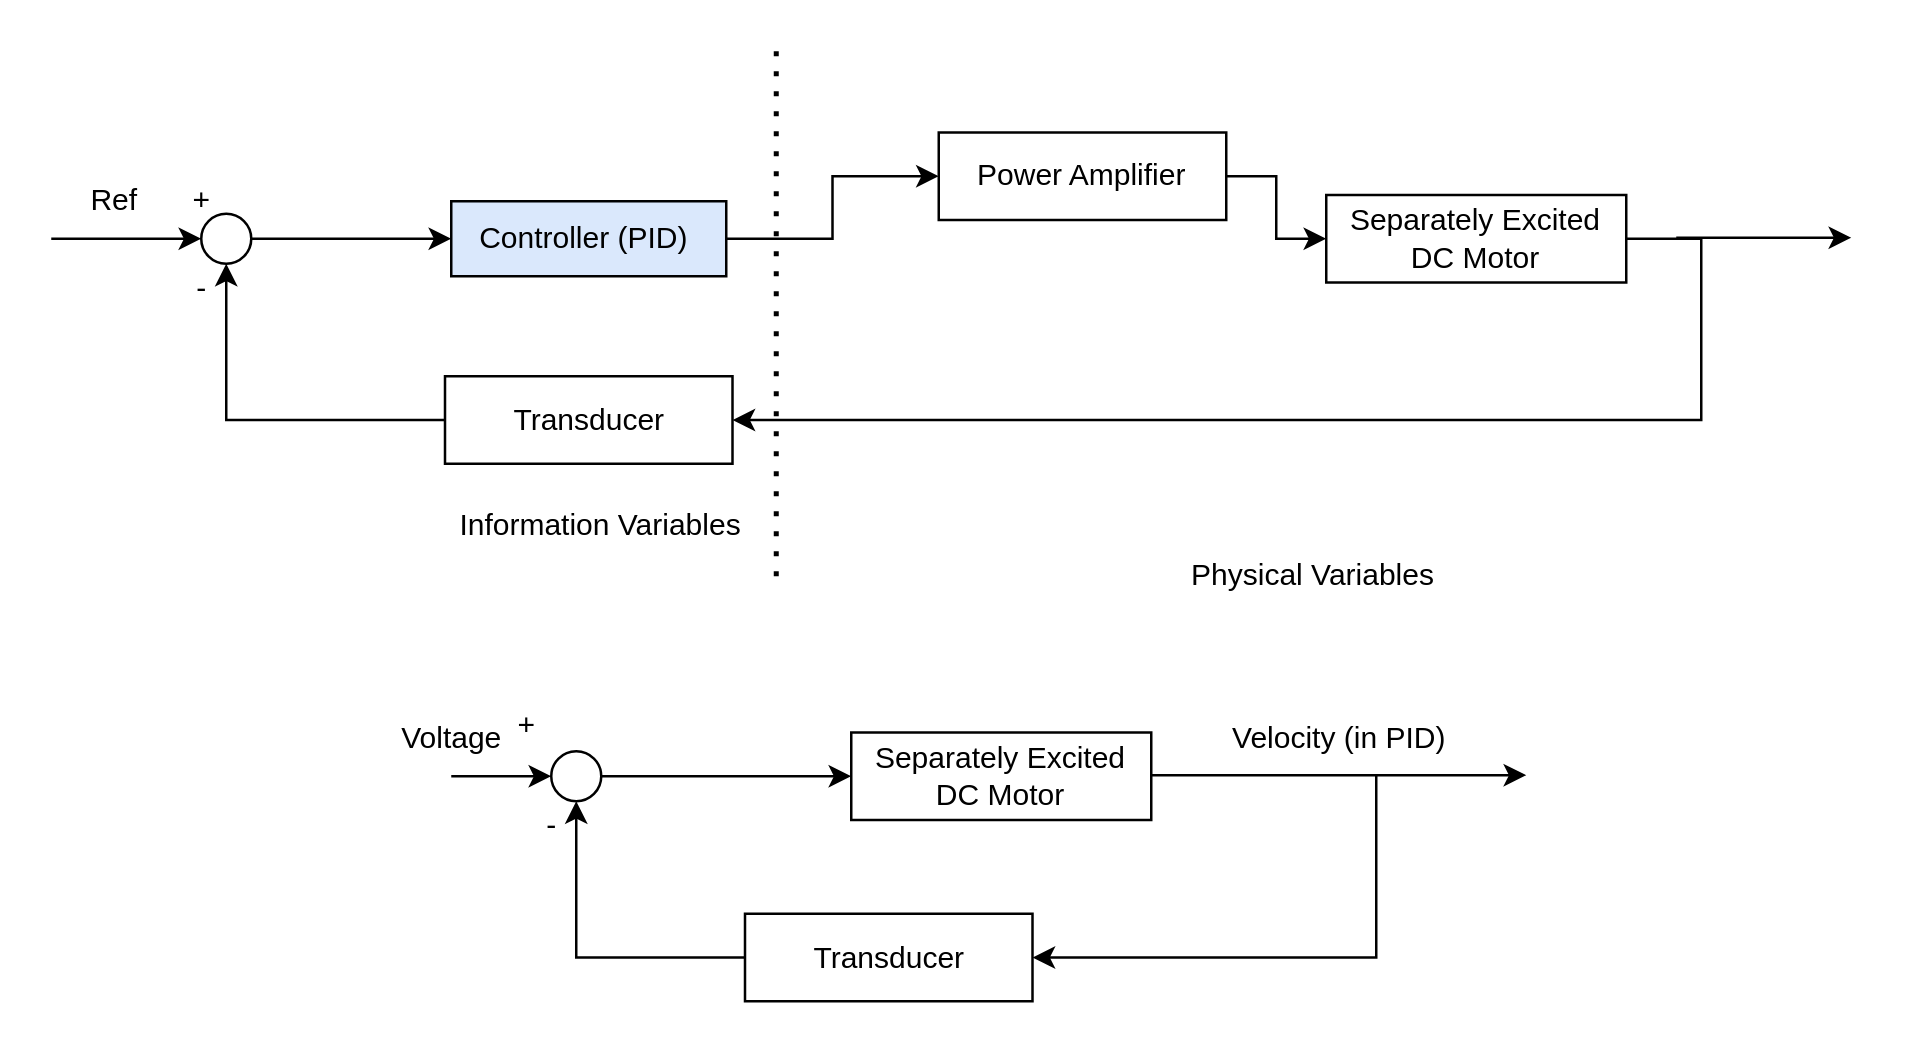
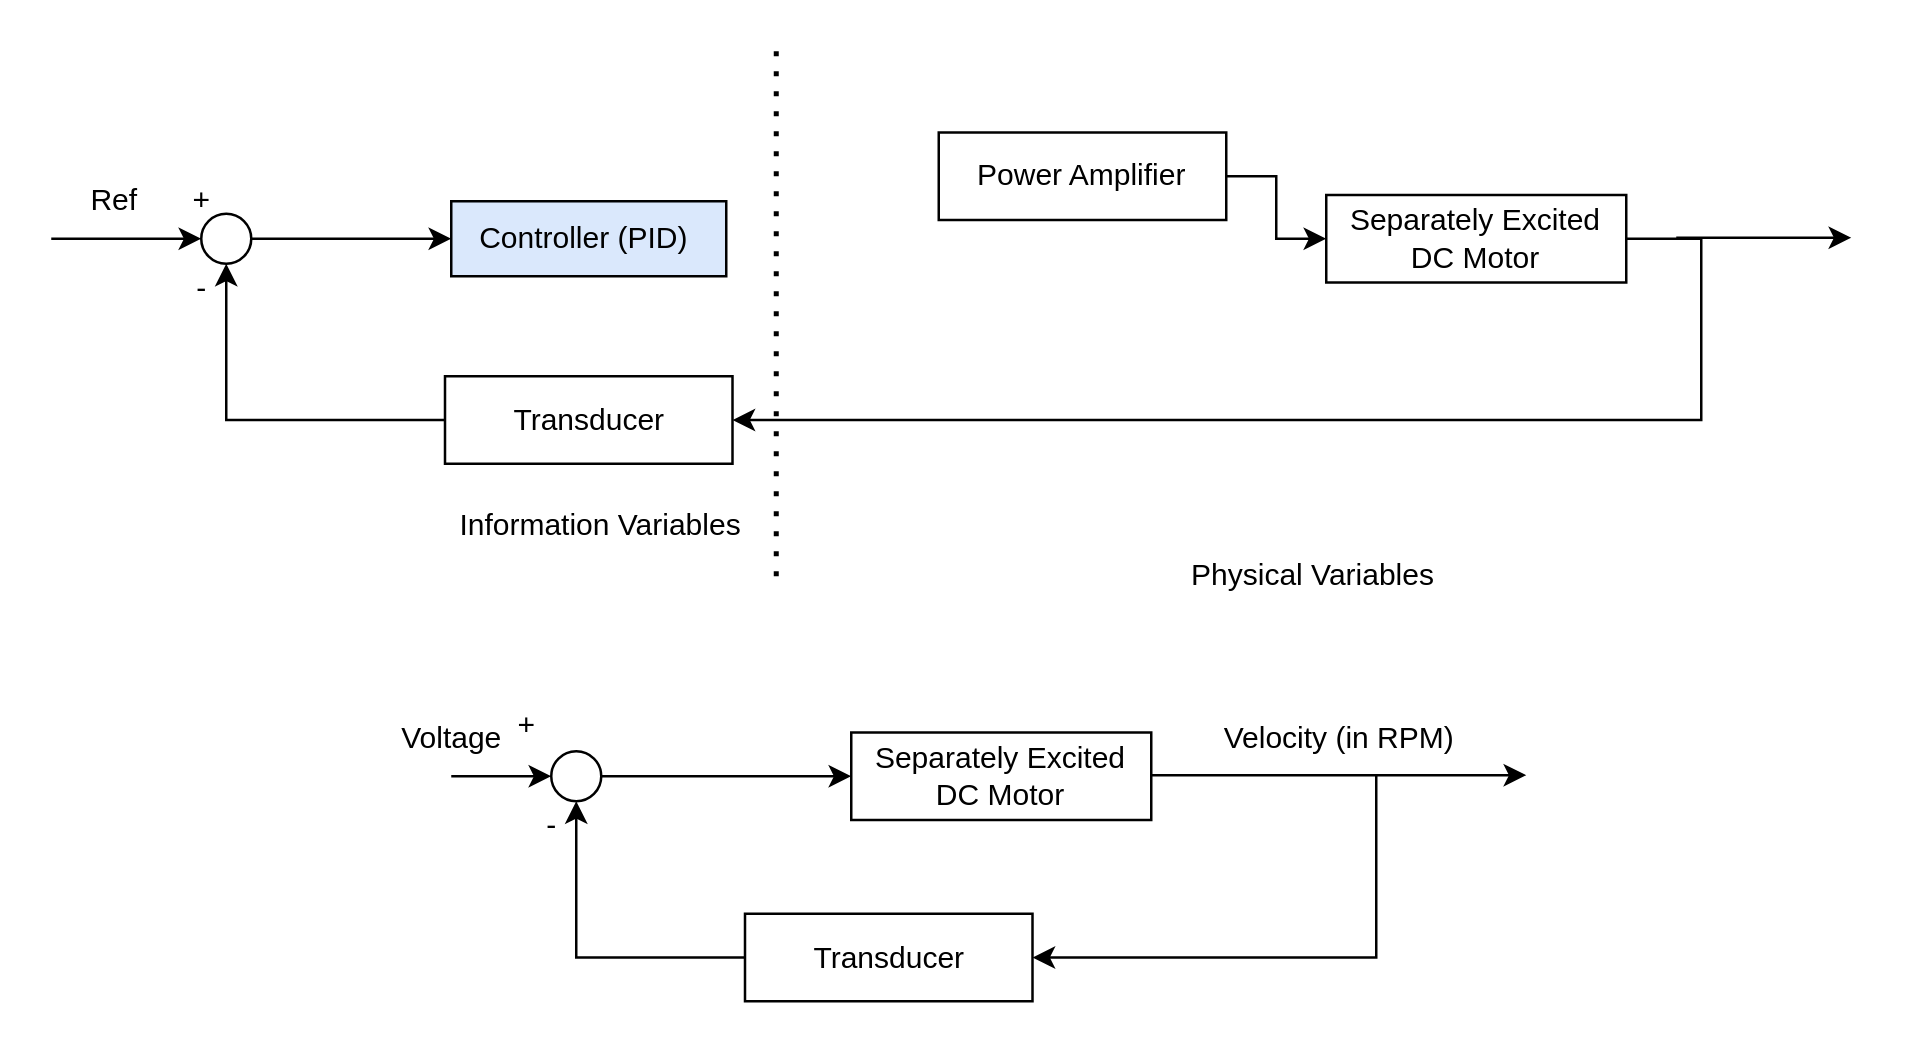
edge "Controller (PID)" -> "Power Amplifier": removed
node "Velocity (in PID)": label "Velocity (in PID)" -> "Velocity (in RPM)"
